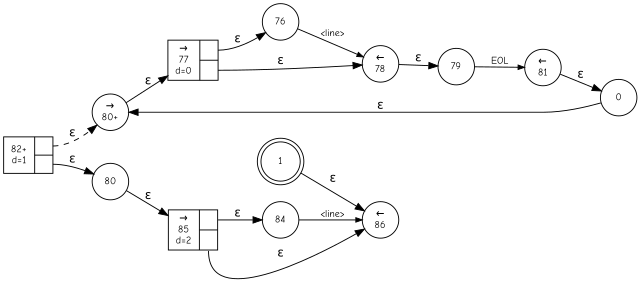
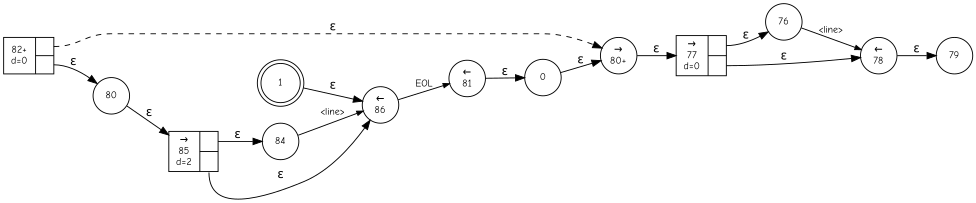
edge "79" -> "← 81": now "← 86" -> "← 81"
node "82+": text "d=1" -> "d=0"
